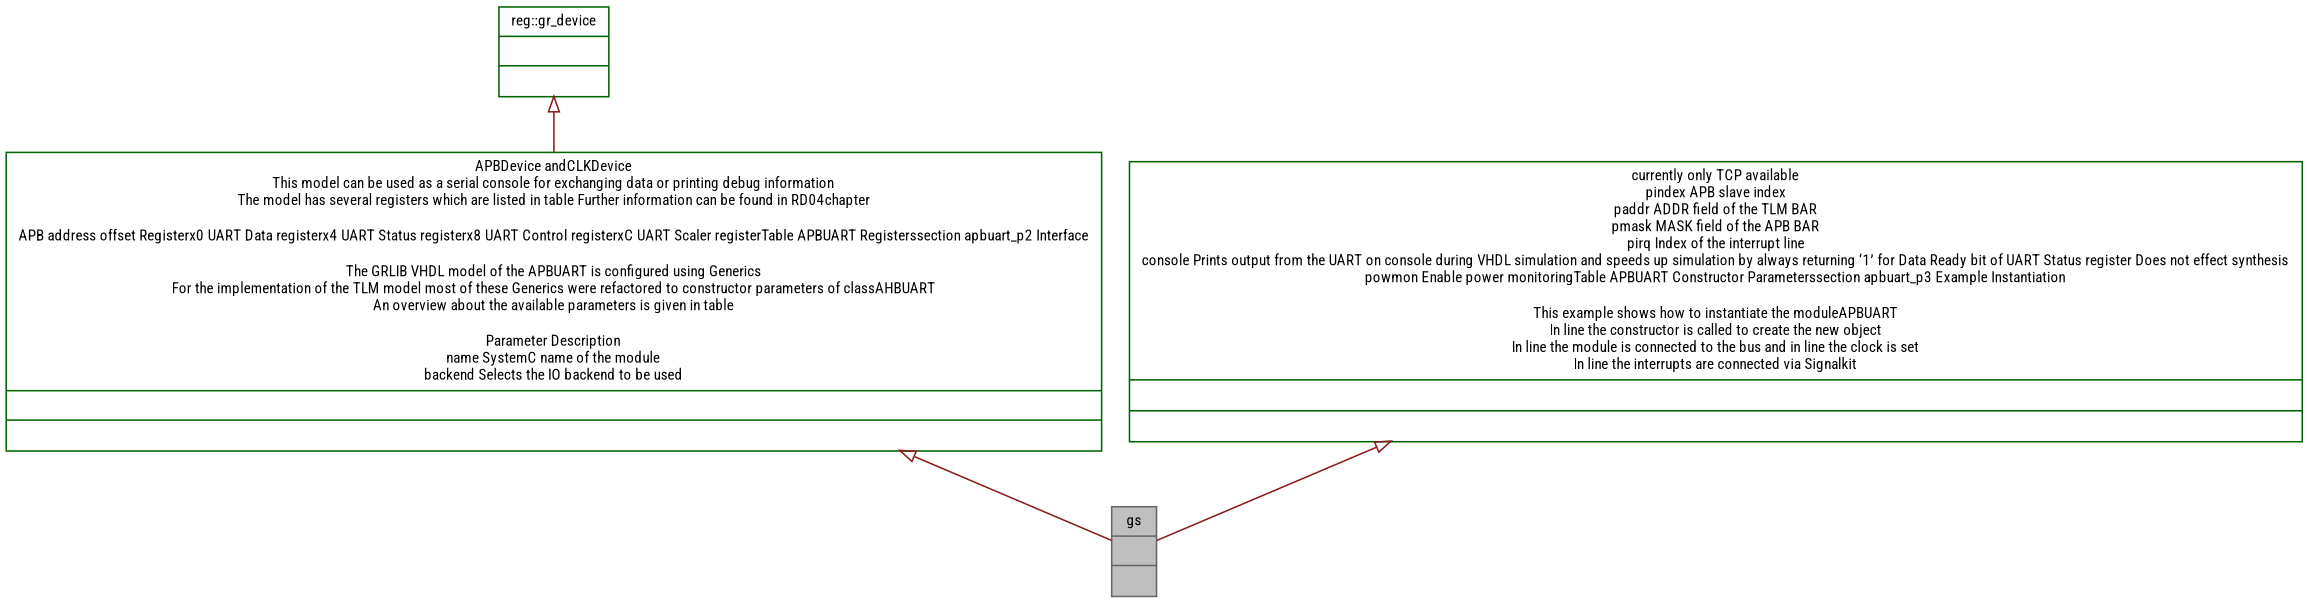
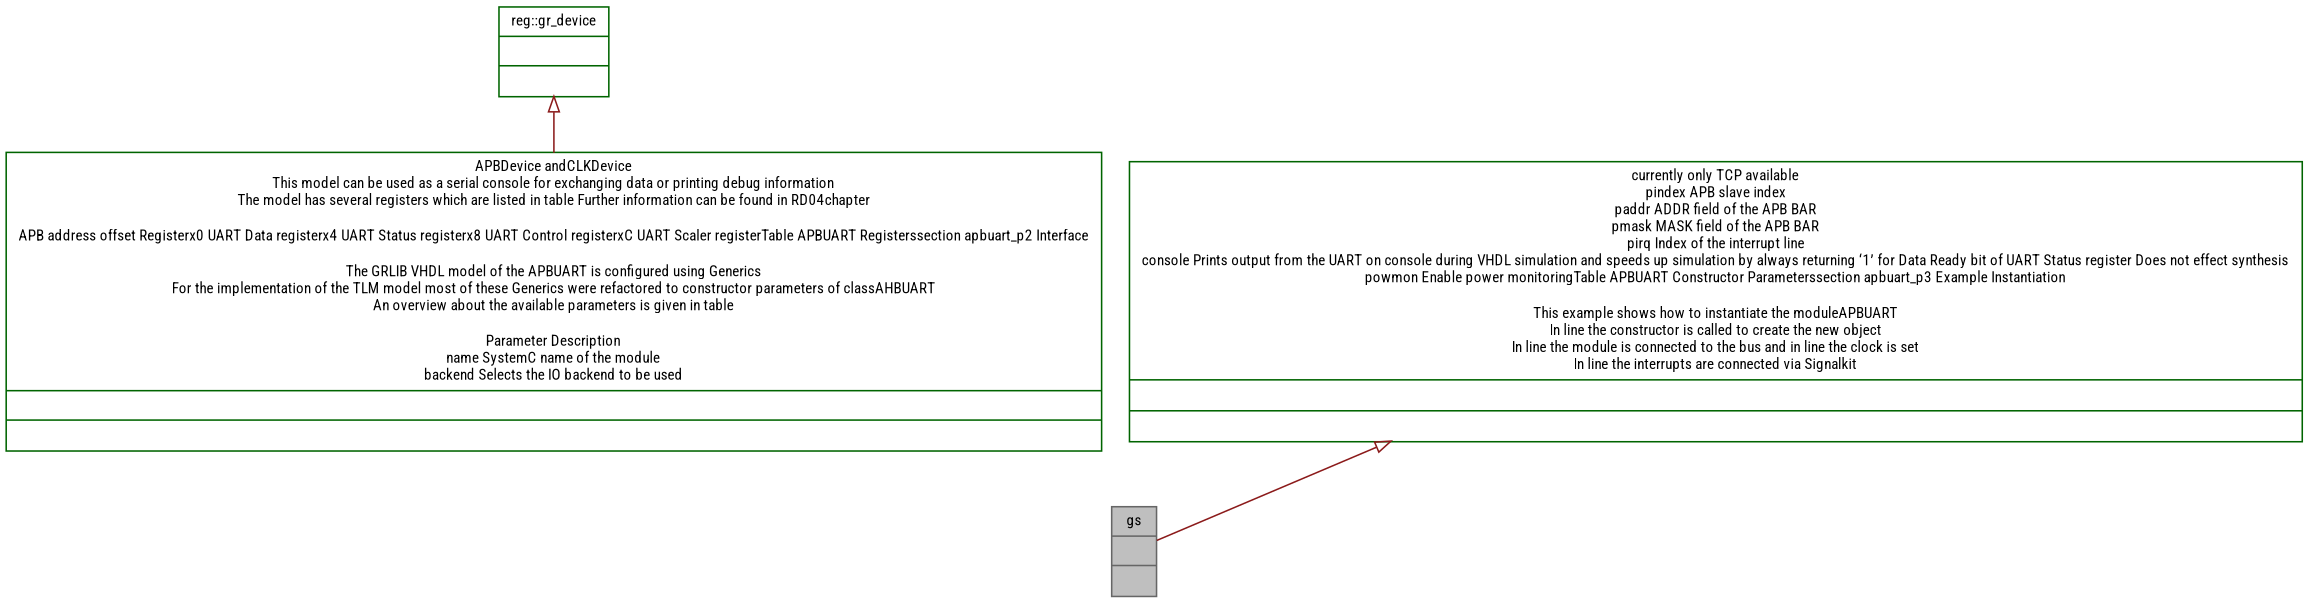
node "currently only TCP available": text "paddr ADDR field of the TLM BAR" -> "paddr ADDR field of the APB BAR"
edge "gs" -> "APBDevice andCLKDevice": removed
